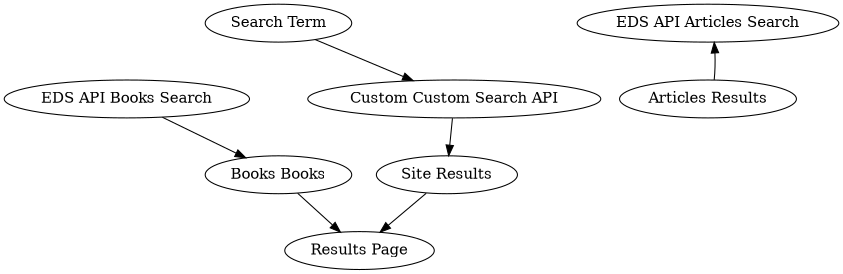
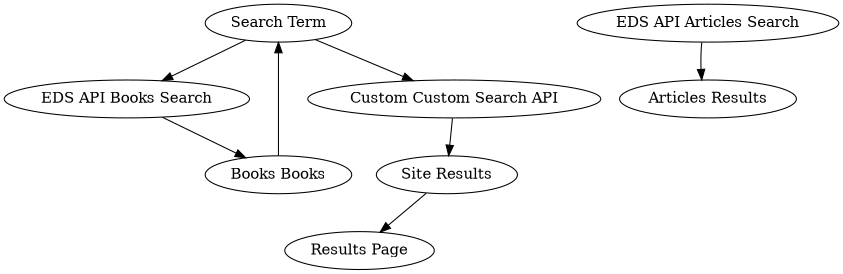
edge "Search Term" -> "EDS API Books Search": added
edge "Articles Results" -> "EDS API Articles Search": reversed
edge "Books Books" -> "Results Page": now "Books Books" -> "Search Term"
